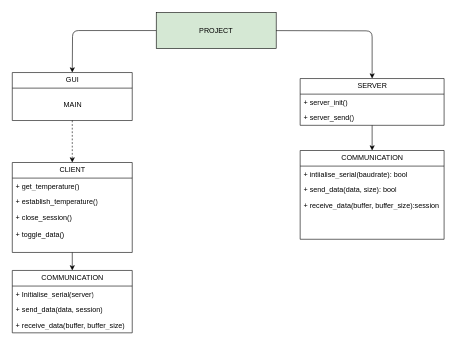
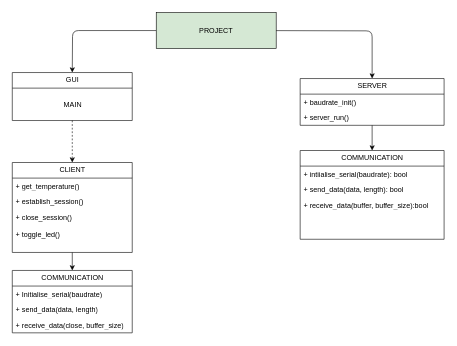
node "+ server_init()": label "+ server_init()" -> "+ baudrate_init()"
node "+ server_send()": label "+ server_send()" -> "+ server_run()"
node "+ send_data(data, size): bool": label "+ send_data(data, size): bool" -> "+ send_data(data, length): bool"
node "+ establish_temperature()": label "+ establish_temperature()" -> "+ establish_session()"
node "+ receive_data(buffer, buffer_size):session": label "+ receive_data(buffer, buffer_size):session" -> "+ receive_data(buffer, buffer_size):bool"
node "+ close_session() + toggle_data()": label "+ close_session() + toggle_data()" -> "+ close_session() + toggle_led()"
node "+ Initialise_serial(server)": label "+ Initialise_serial(server)" -> "+ Initialise_serial(baudrate)"
node "+ send_data(data, session)": label "+ send_data(data, session)" -> "+ send_data(data, length)"
node "+ receive_data(buffer, buffer_size)": label "+ receive_data(buffer, buffer_size)" -> "+ receive_data(close, buffer_size)"
